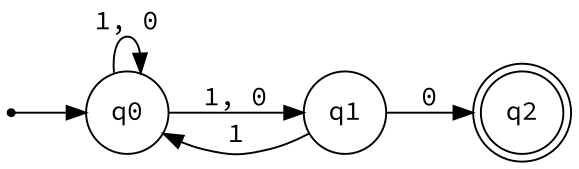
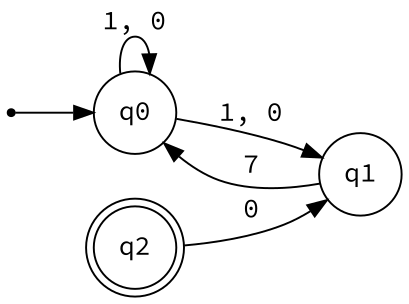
edge "q1" -> "q2": reversed
edge "q1" -> "q0": label "1" -> "7"
